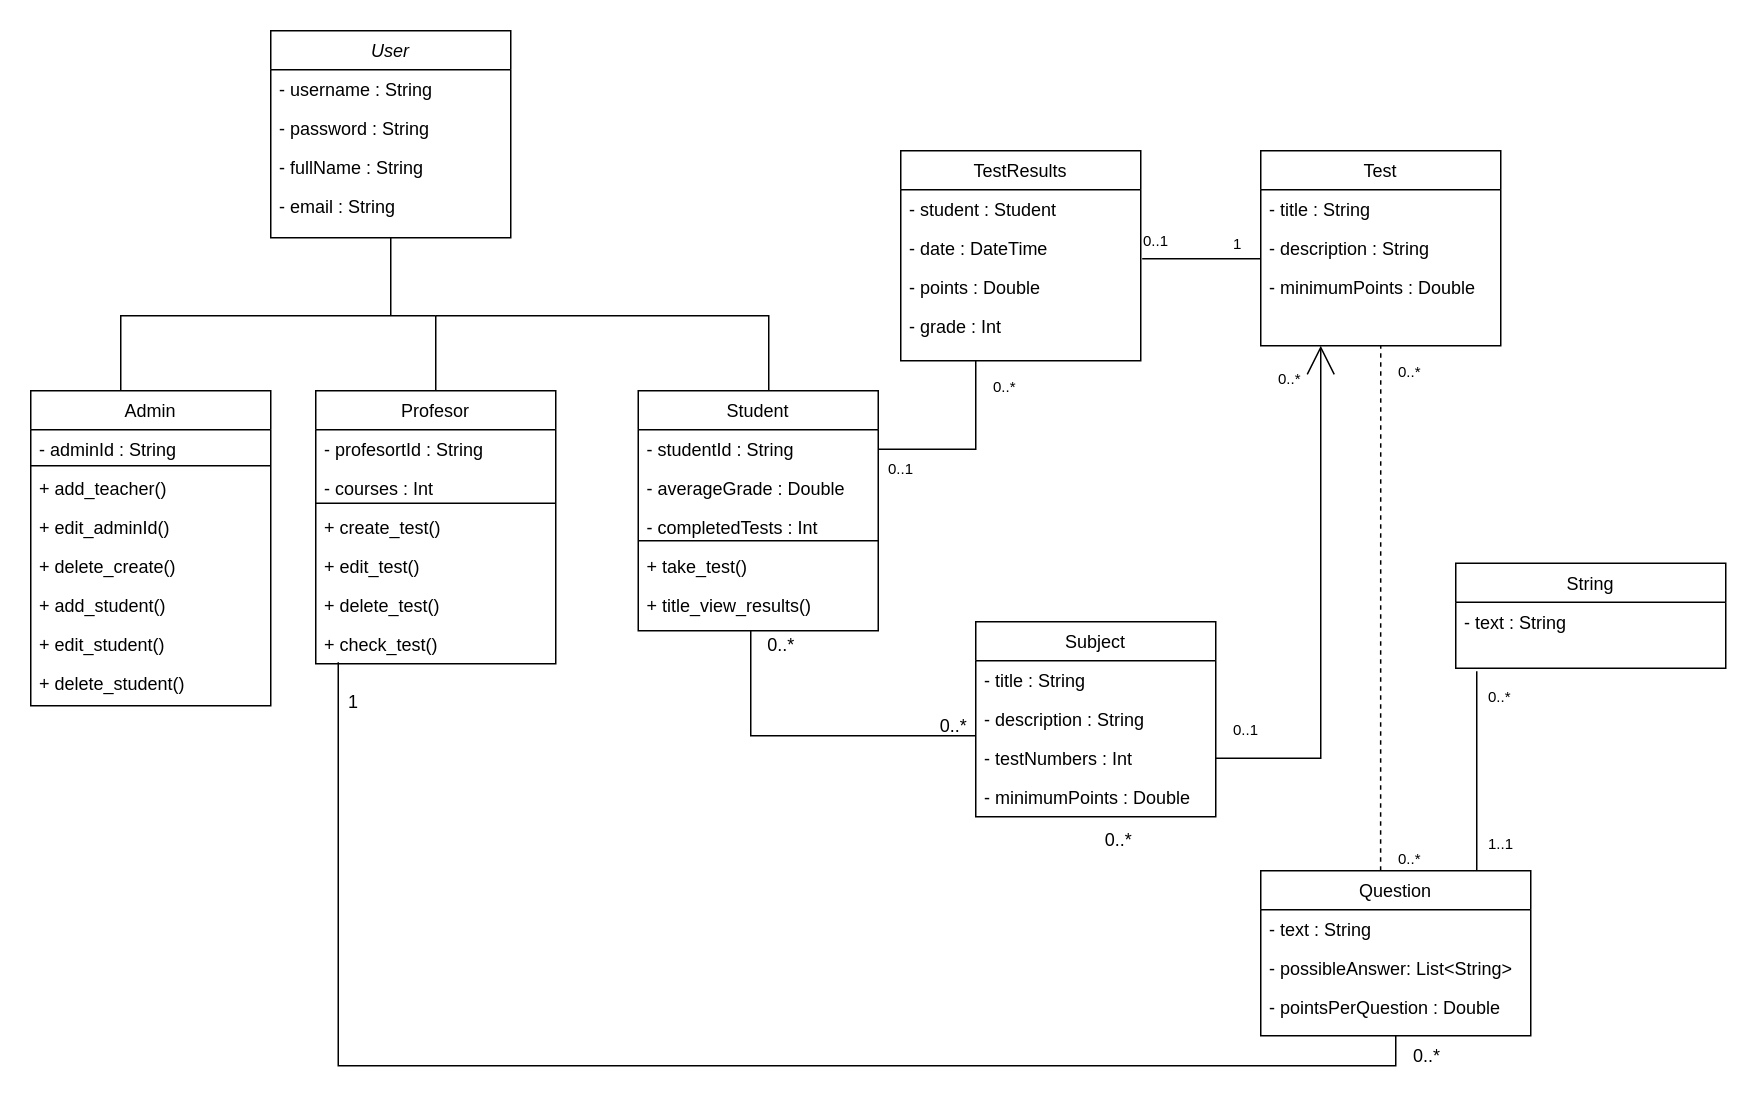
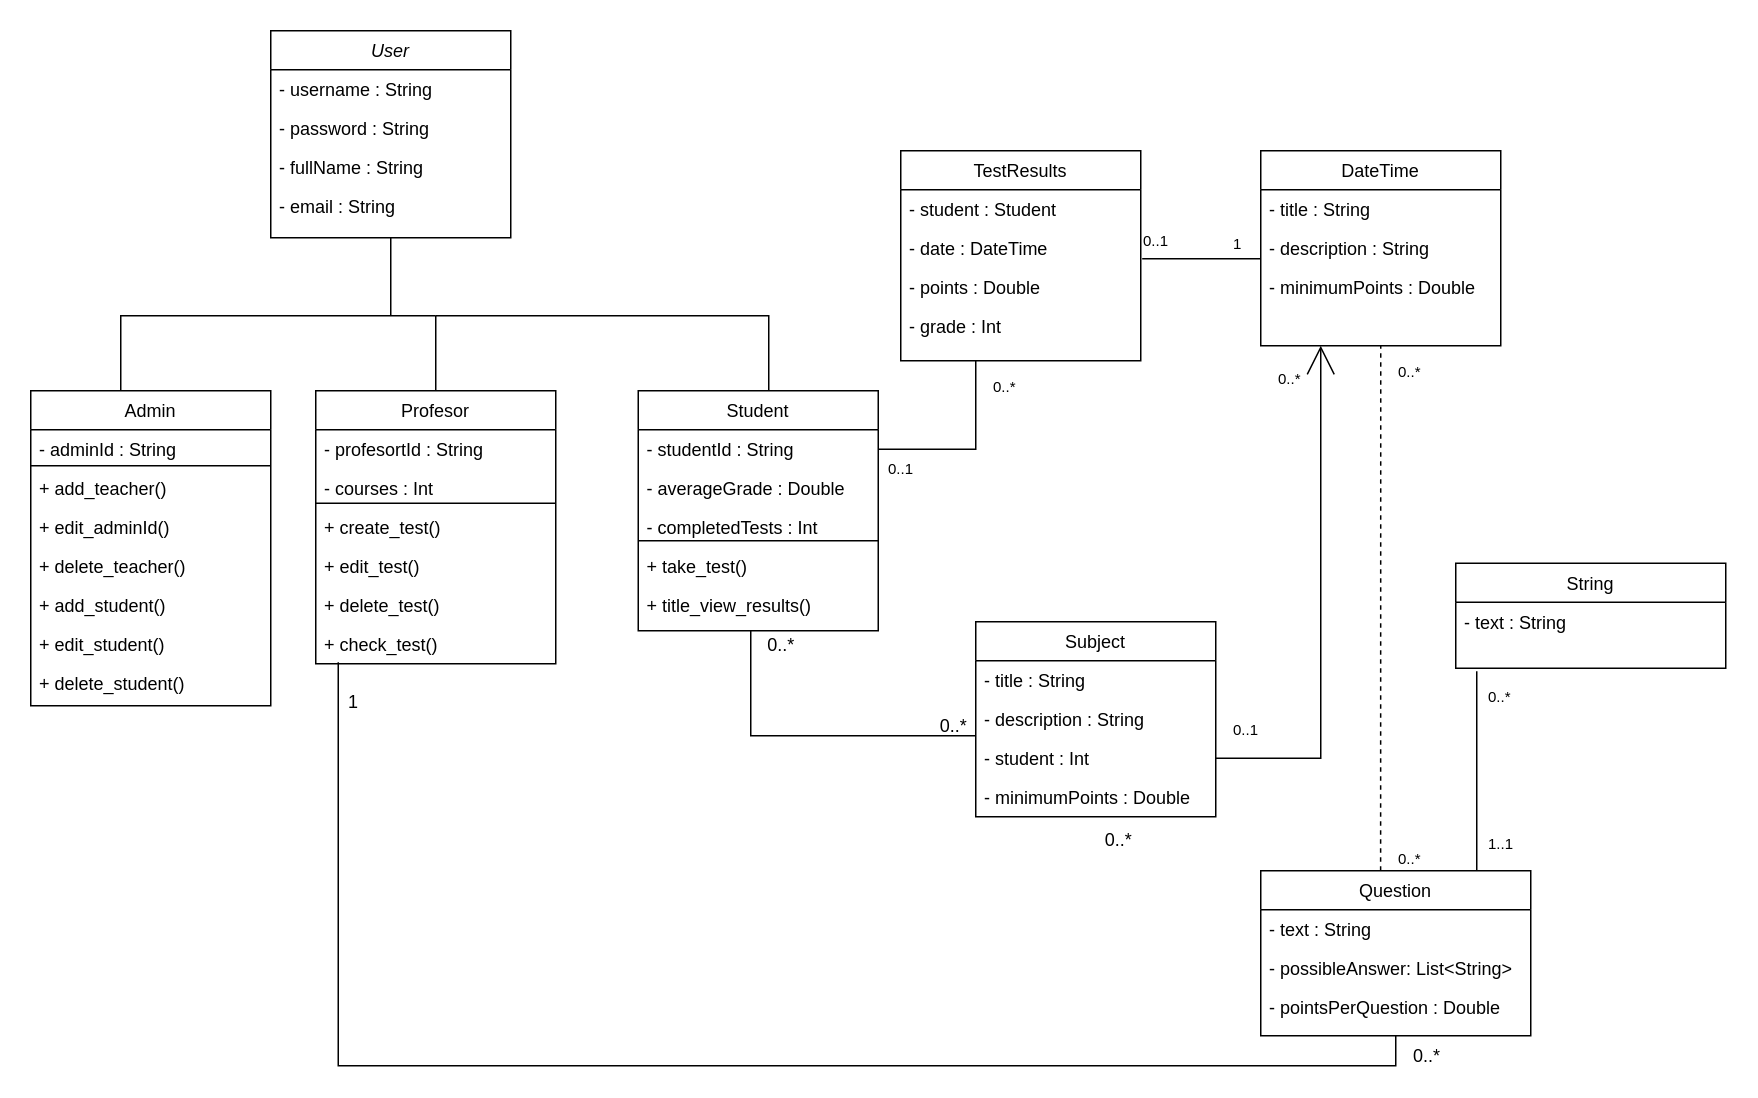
node "Test": label "Test" -> "DateTime"
node "+ delete_create()": label "+ delete_create()" -> "+ delete_teacher()"
node "- testNumbers : Int": label "- testNumbers : Int" -> "- student : Int"
